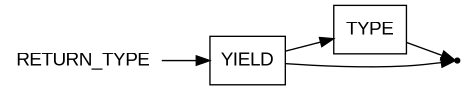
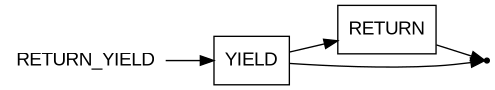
node "TYPE": label "TYPE" -> "RETURN"
node "RETURN_TYPE": label "RETURN_TYPE" -> "RETURN_YIELD"
